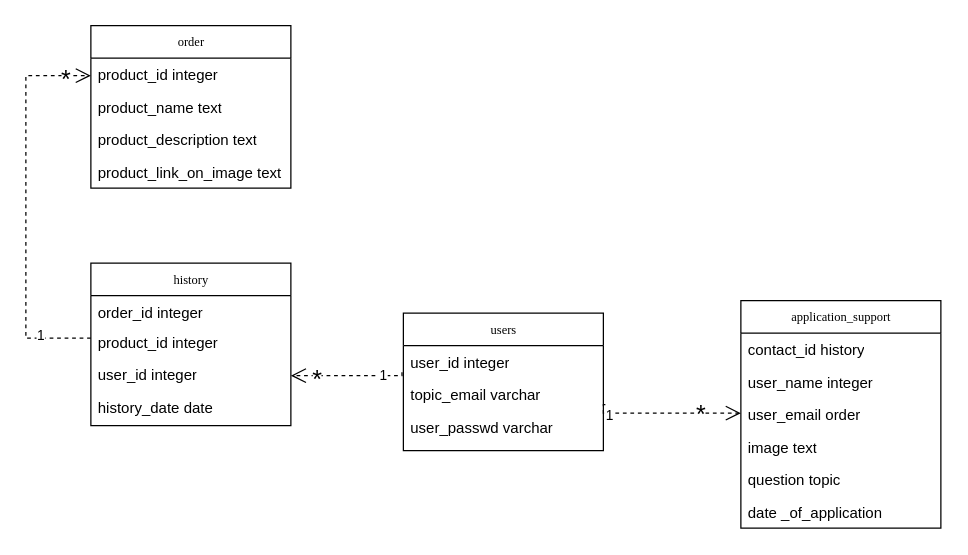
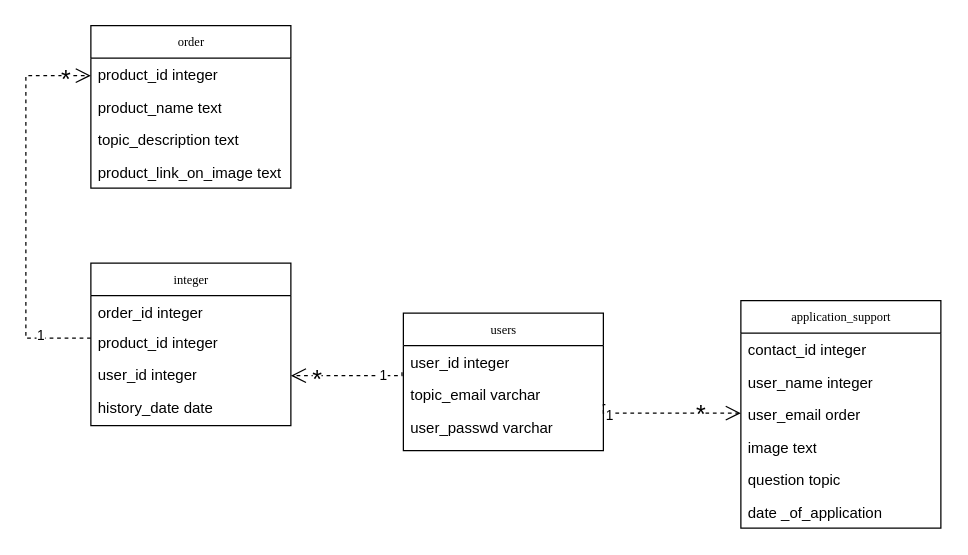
node "product_description text": label "product_description text" -> "topic_description text"
node "history": label "history" -> "integer"
node "contact_id history": label "contact_id history" -> "contact_id integer"
